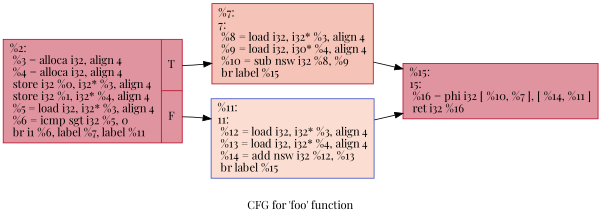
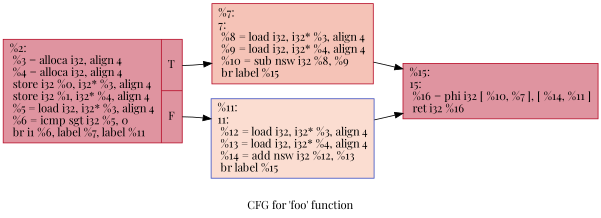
node "%7:": text "%9 = load i32, i30* %4, align 4" -> "%9 = load i32, i32* %4, align 4"
